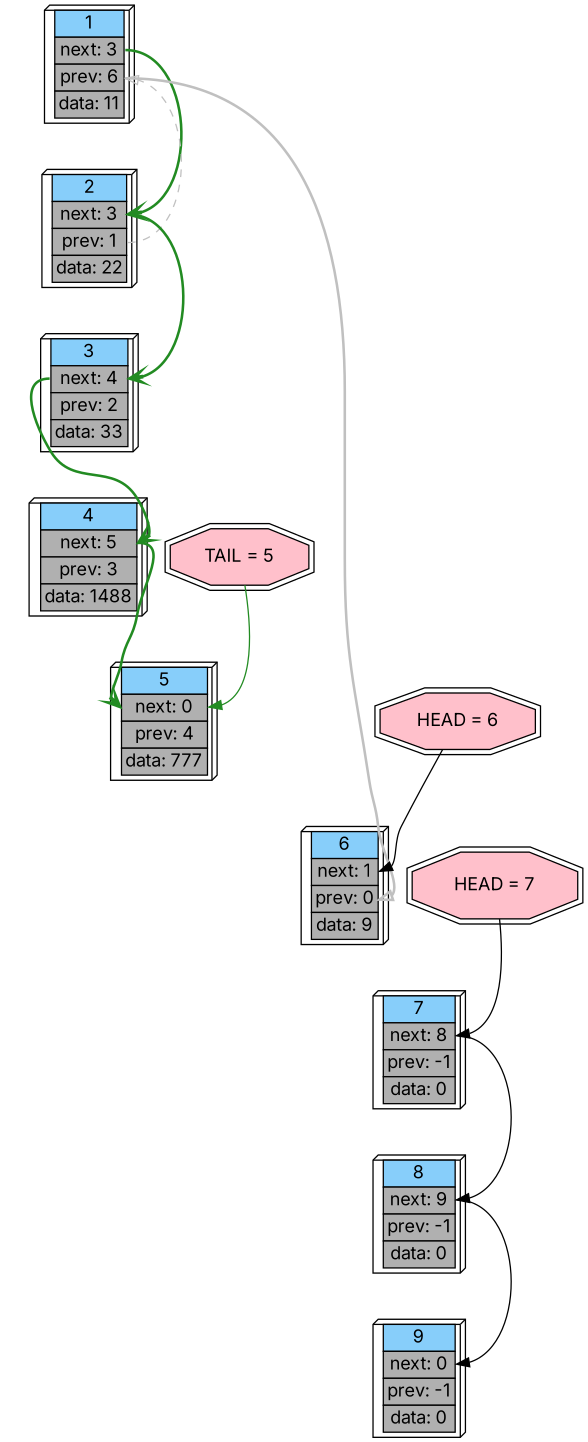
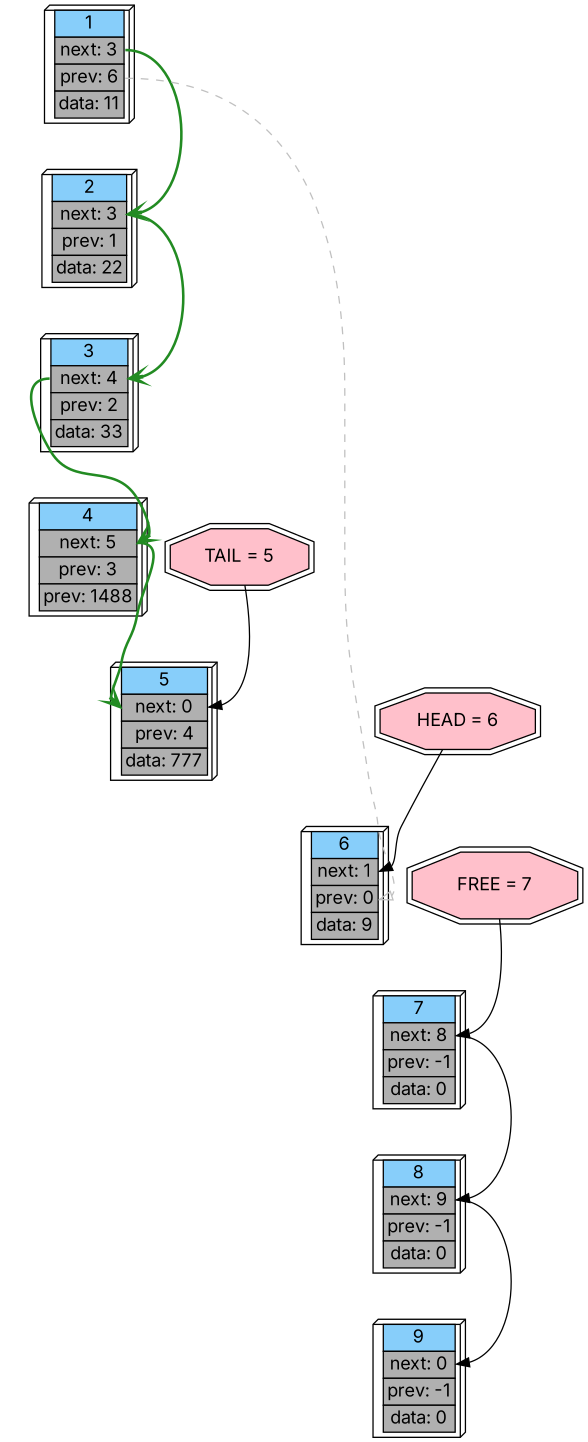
edge "2" -> "1": removed
edge "1" -> "6": style bold -> dashed
node "4": text "data: 1488" -> "prev: 1488"
edge "TAIL = 5" -> "5": color forestgreen -> black
node "HEAD = 7": label "HEAD = 7" -> "FREE = 7"
